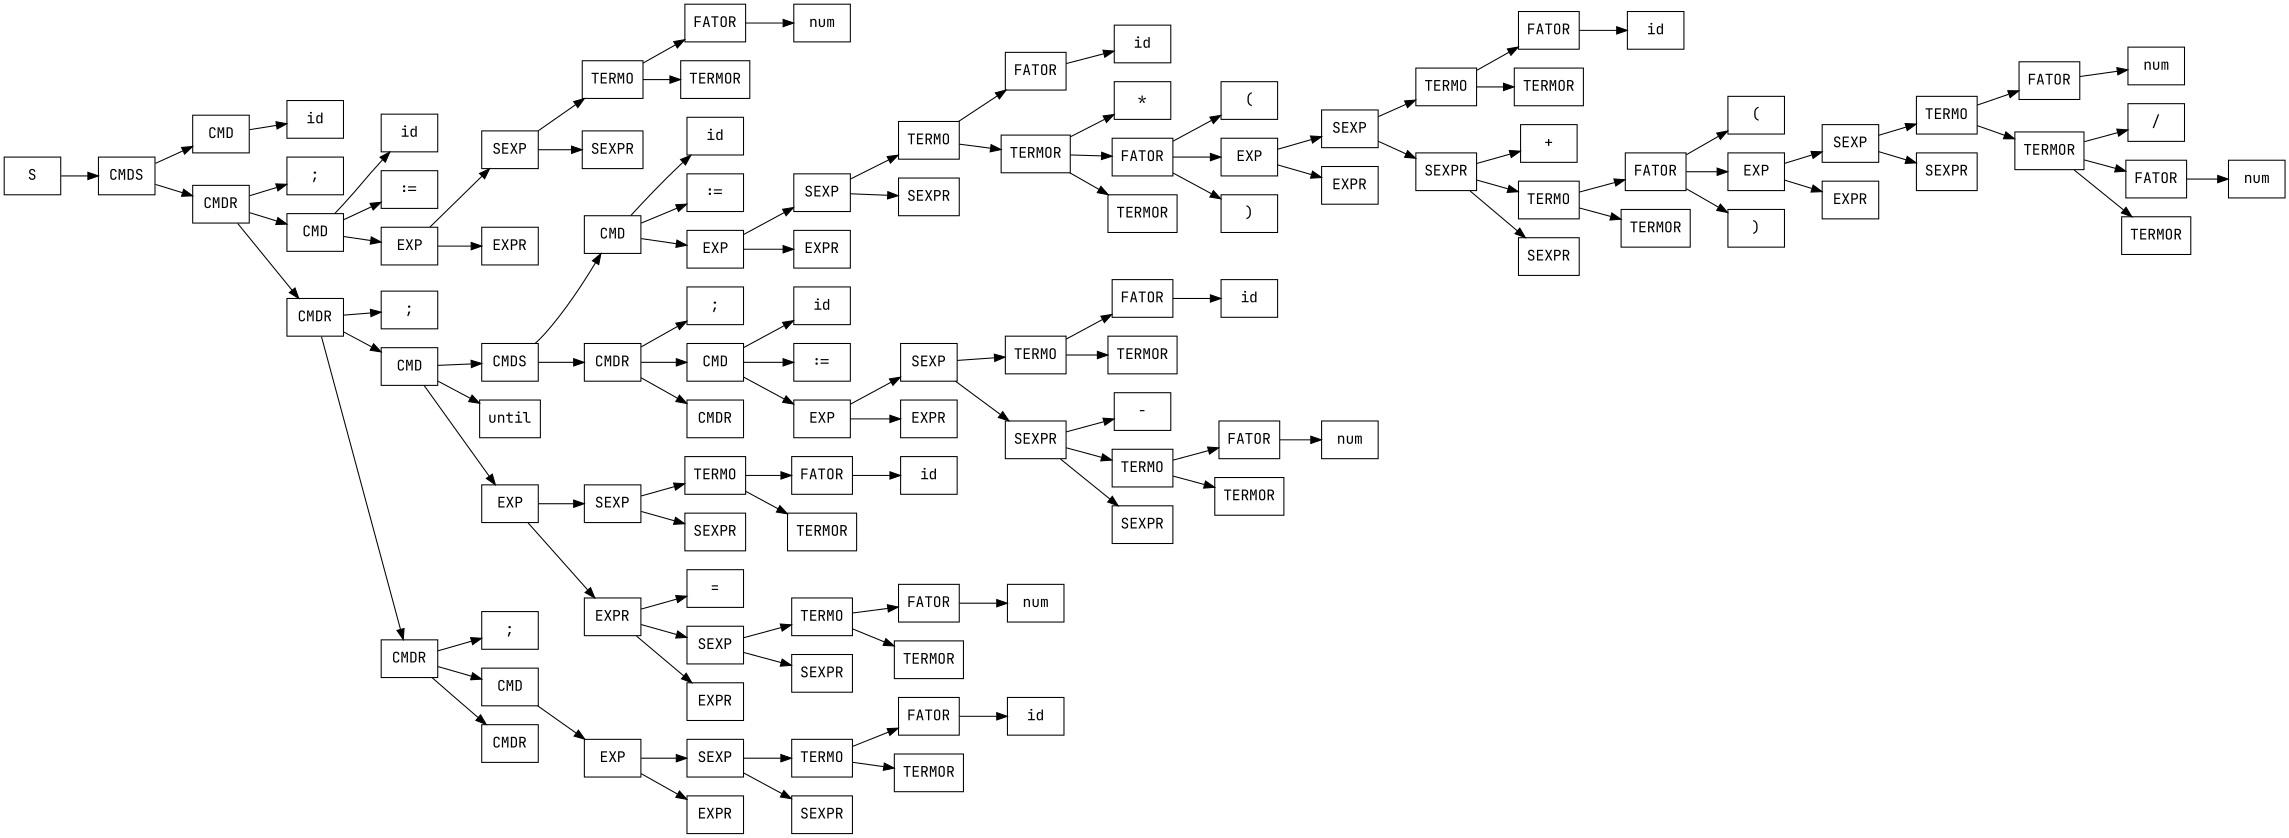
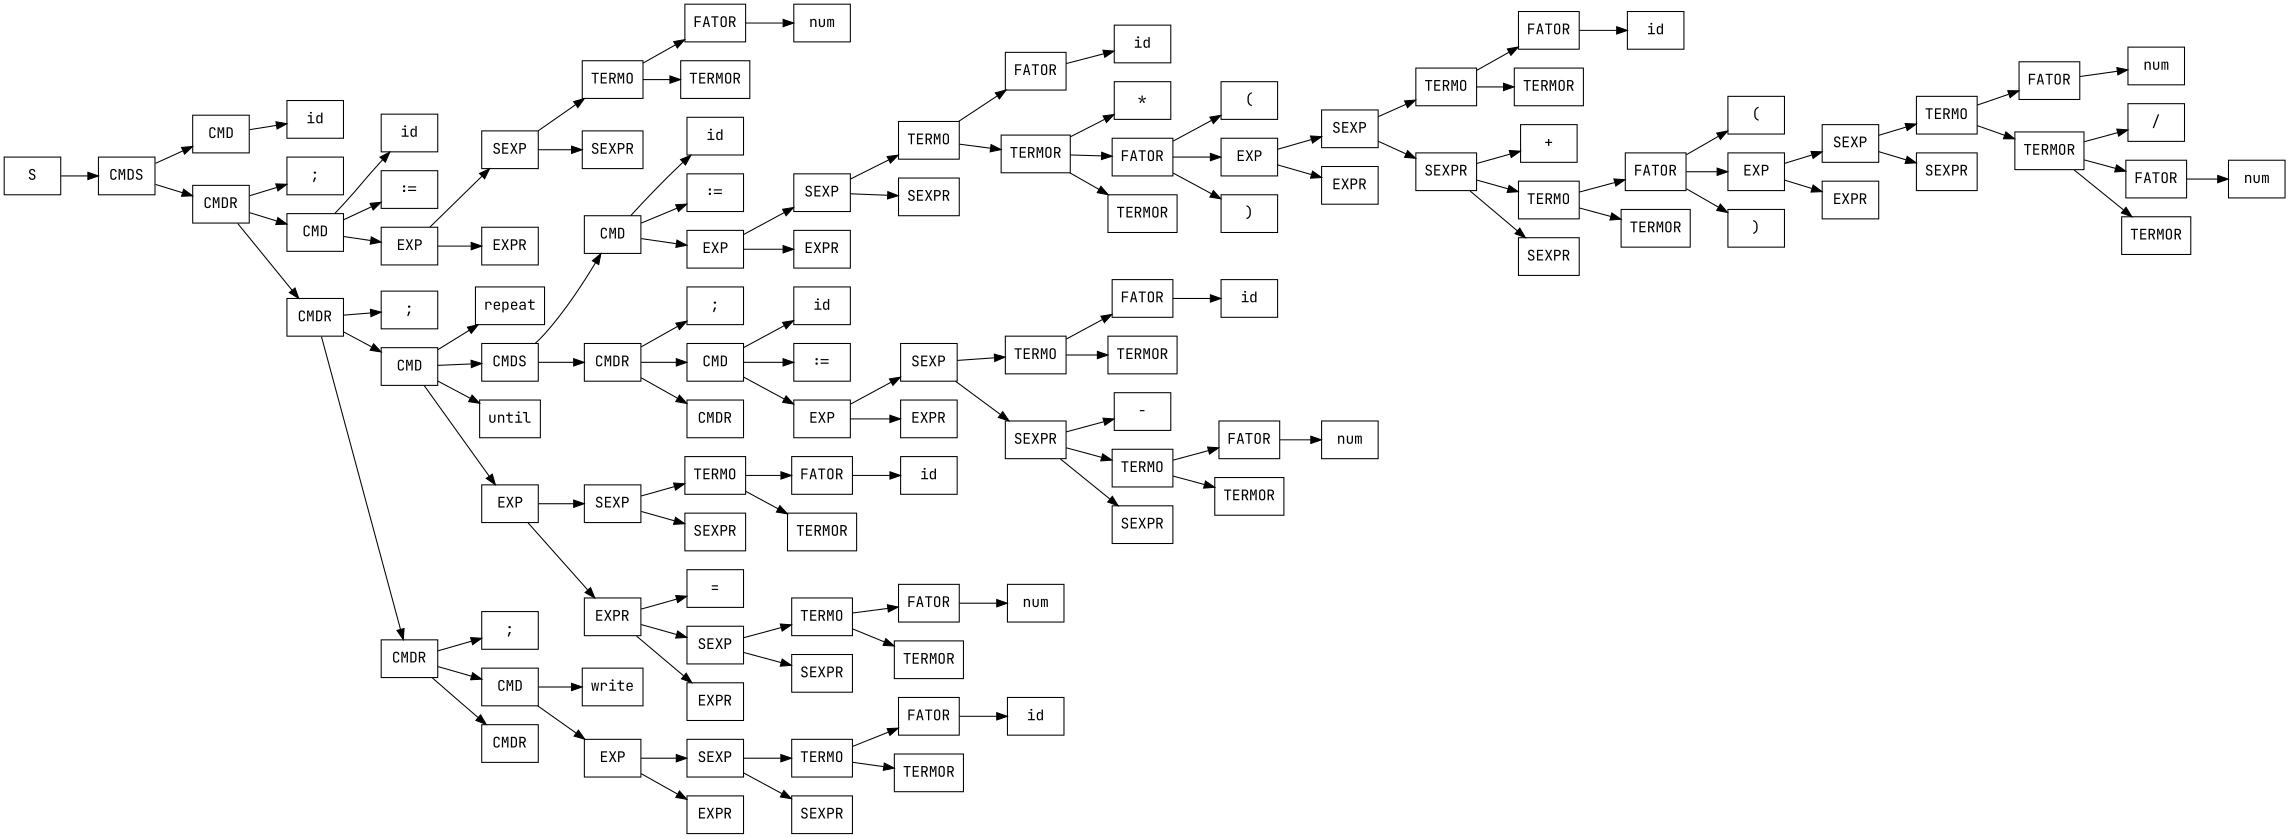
node "repeat": added
node "write": added
